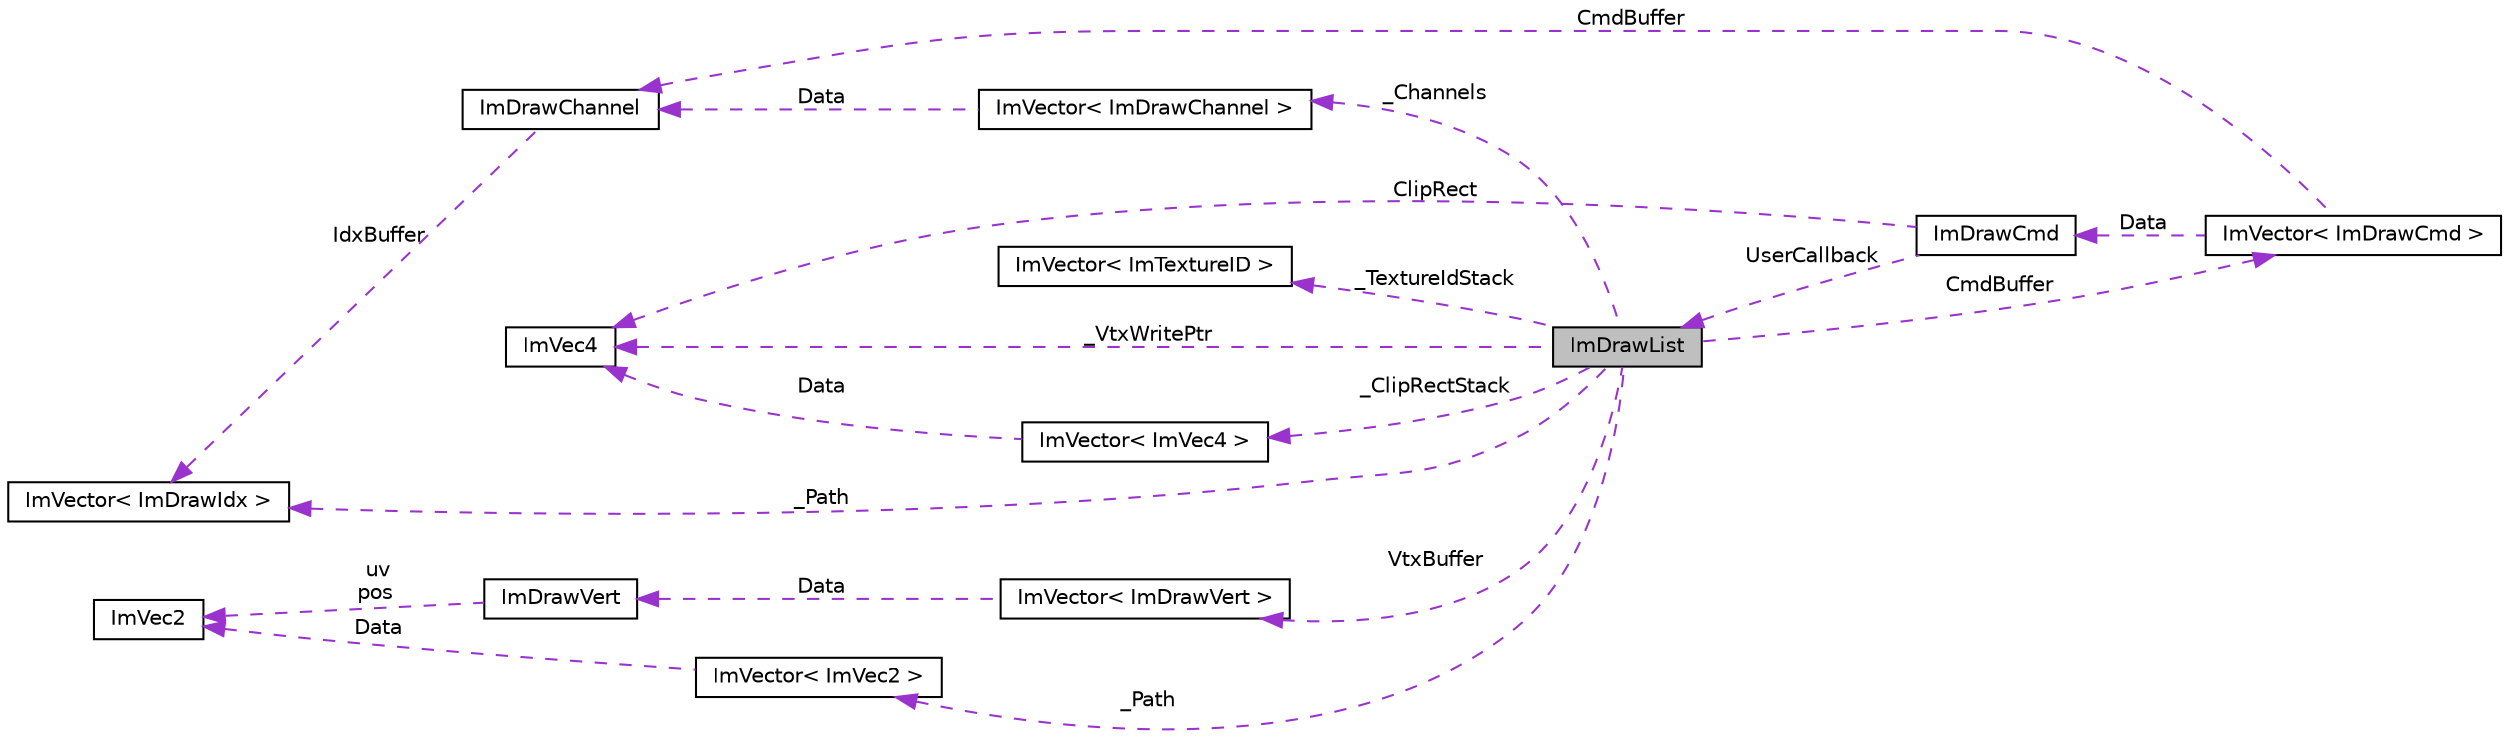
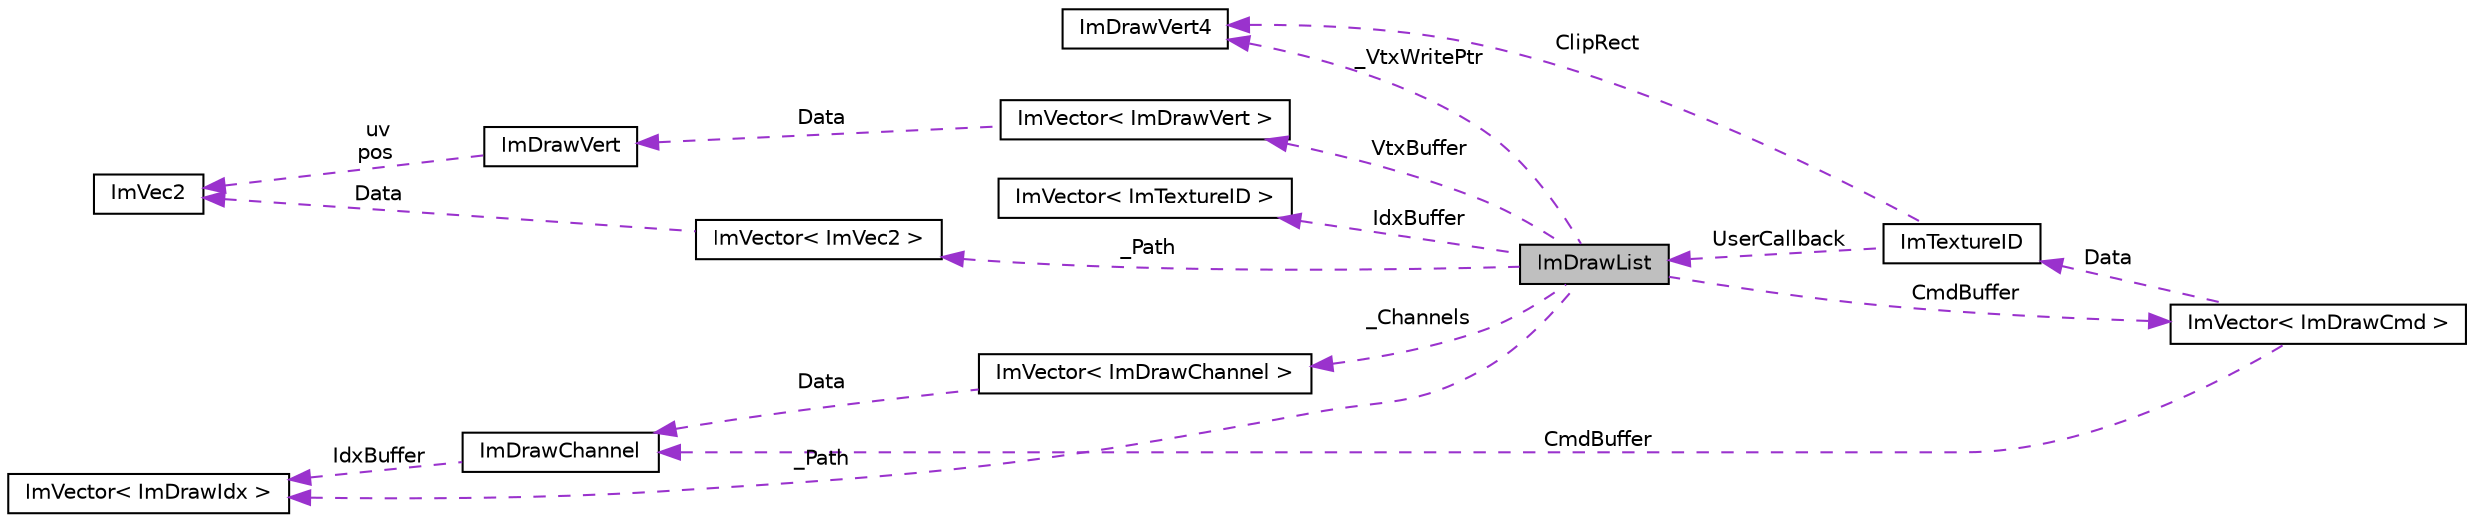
node "ImDrawCmd": label "ImDrawCmd" -> "ImTextureID"
edge "ImDrawList" -> "ImVector< ImTextureID >": label " _TextureIdStack" -> " IdxBuffer"
node "ImVec4": label "ImVec4" -> "ImDrawVert4"
node "ImVector< ImVec4 >": removed
